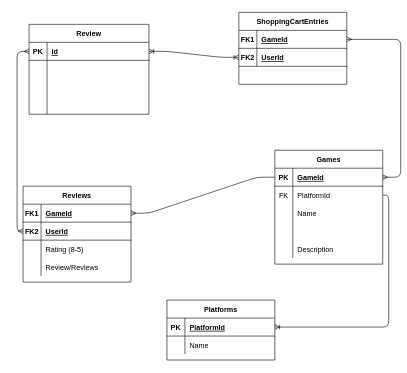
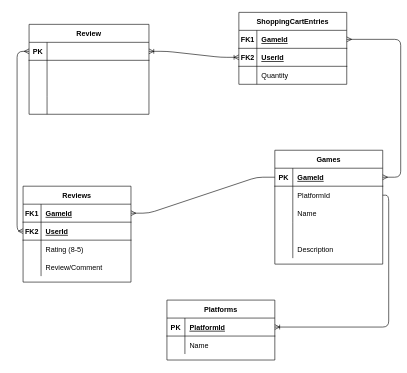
node "id": removed
node "Quantity": added
node "FK": removed
node "Review/Reviews": label "Review/Reviews" -> "Review/Comment"
